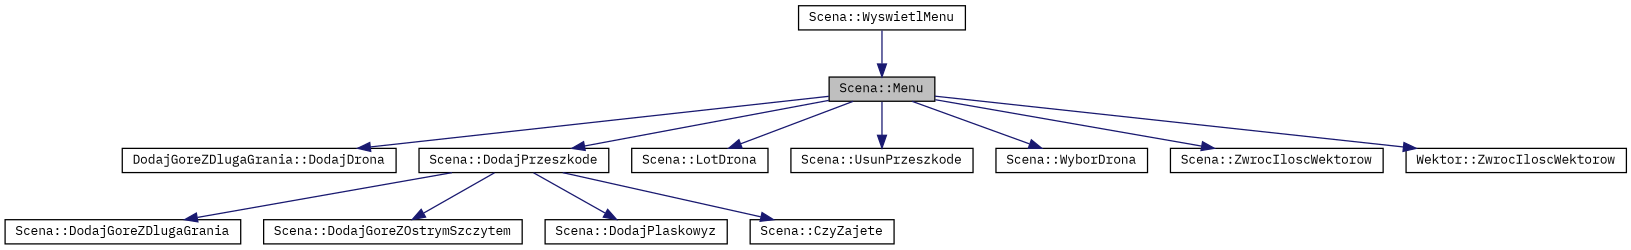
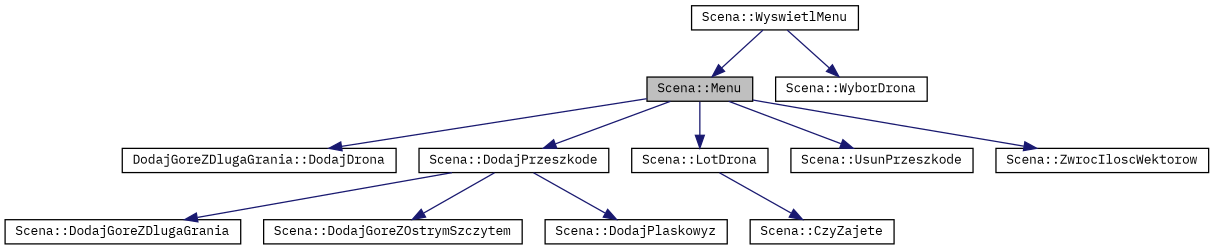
edge "Scena::Menu" -> "Scena::WyborDrona": now "Scena::WyswietlMenu" -> "Scena::WyborDrona"
node "Wektor::ZwrocIloscWektorow": removed
edge "Scena::DodajPrzeszkode" -> "Scena::CzyZajete": now "Scena::LotDrona" -> "Scena::CzyZajete"
